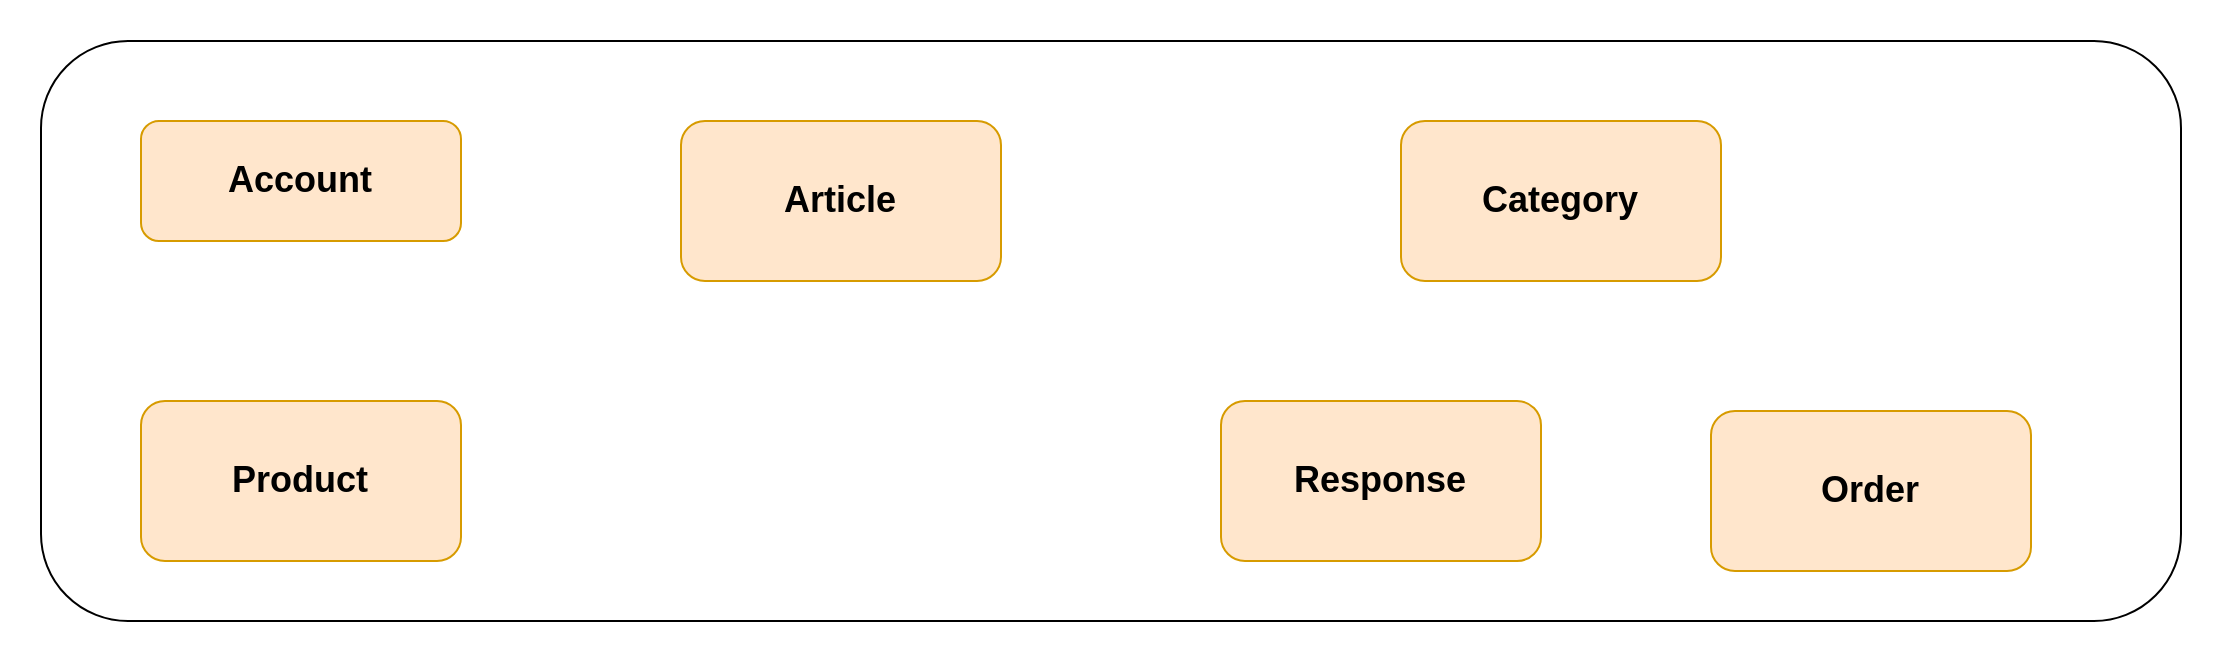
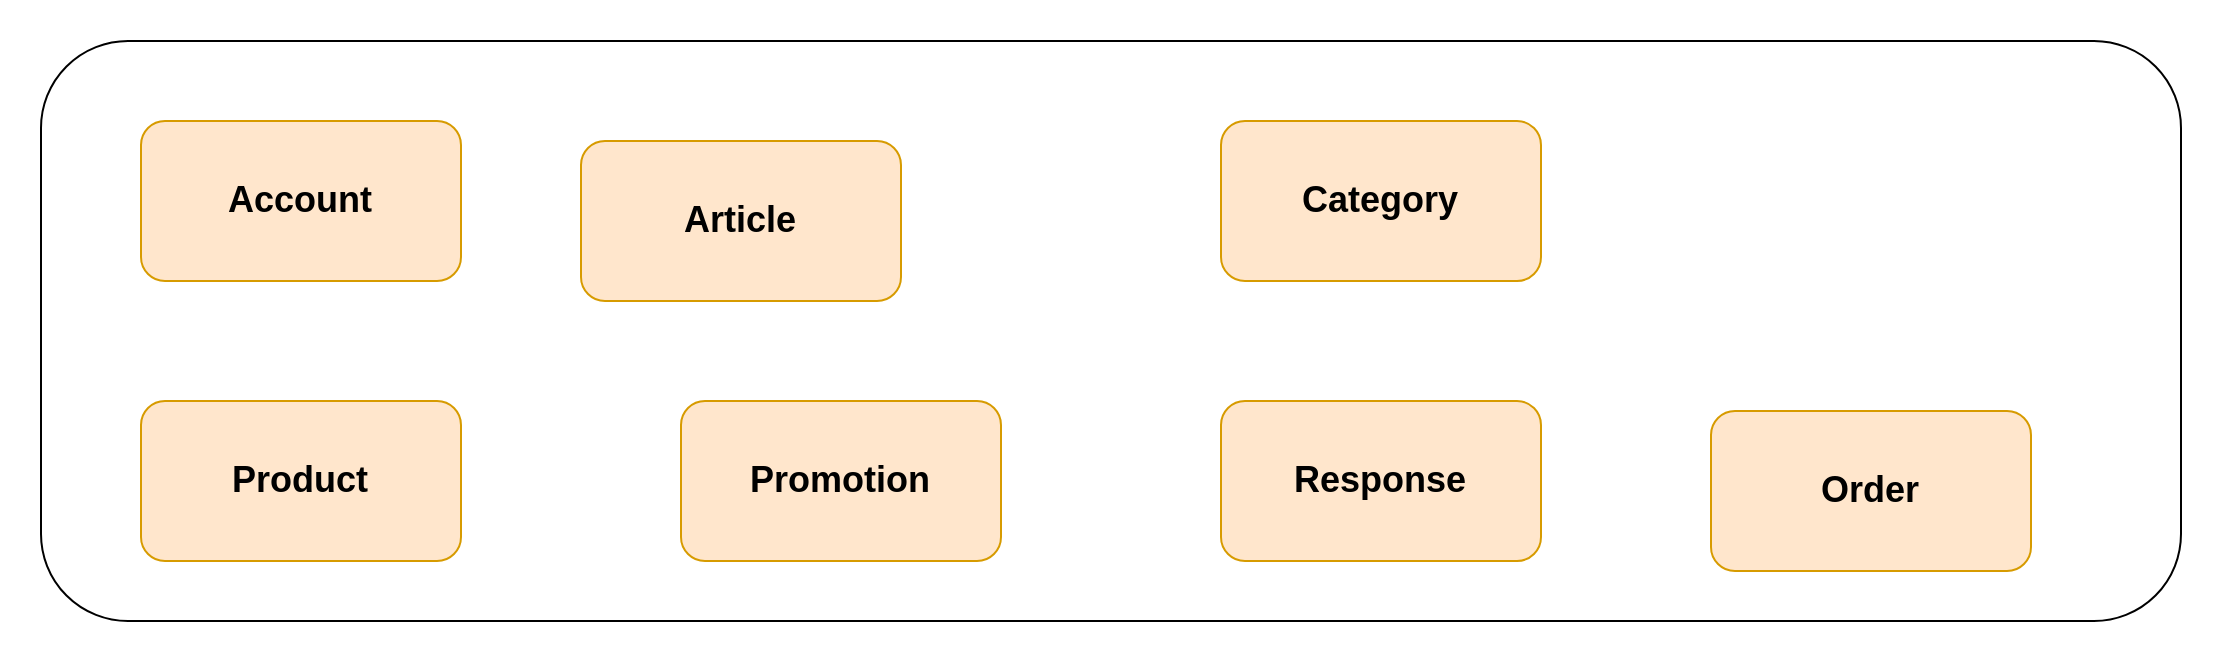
node "Account": size 320x120 -> 320x160
node "Article": moved (841, 201) -> (741, 221)
node "Category": moved (1561, 201) -> (1381, 201)
node "Promotion": added
